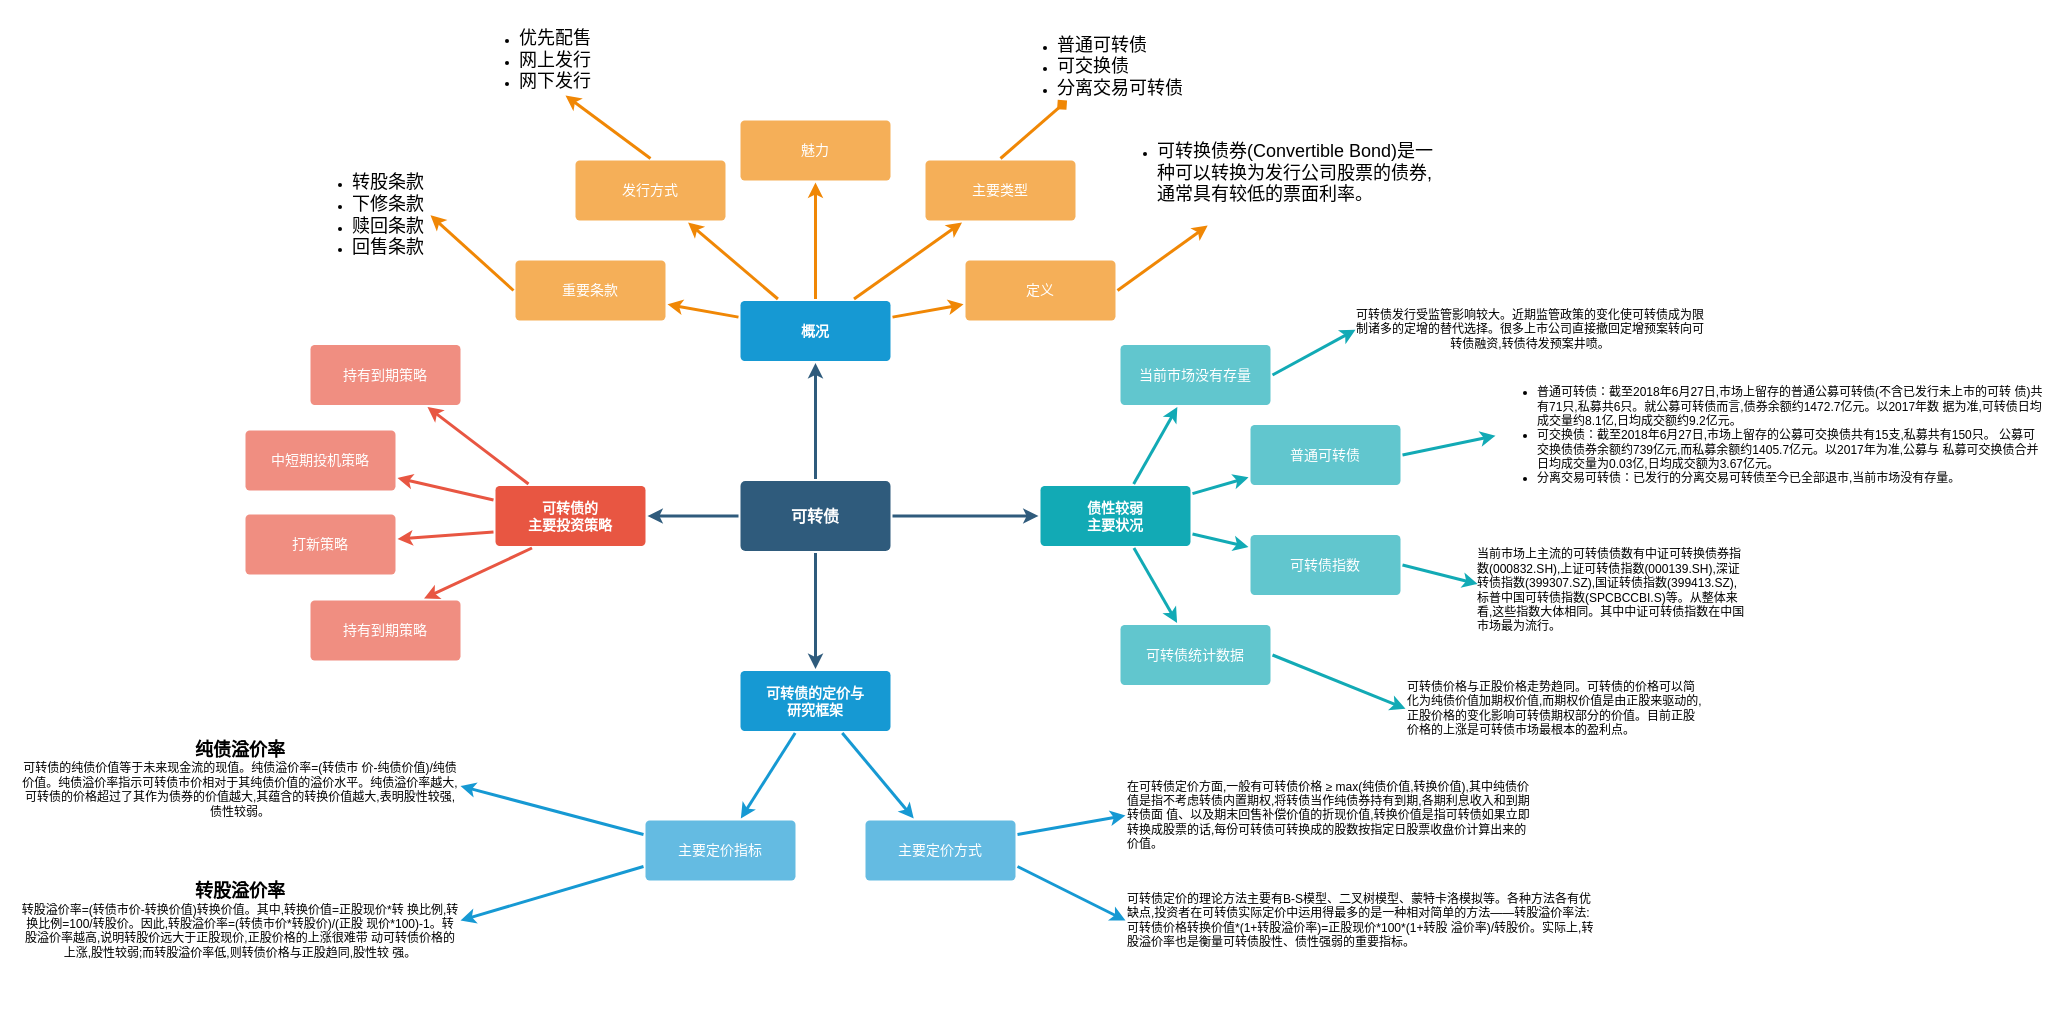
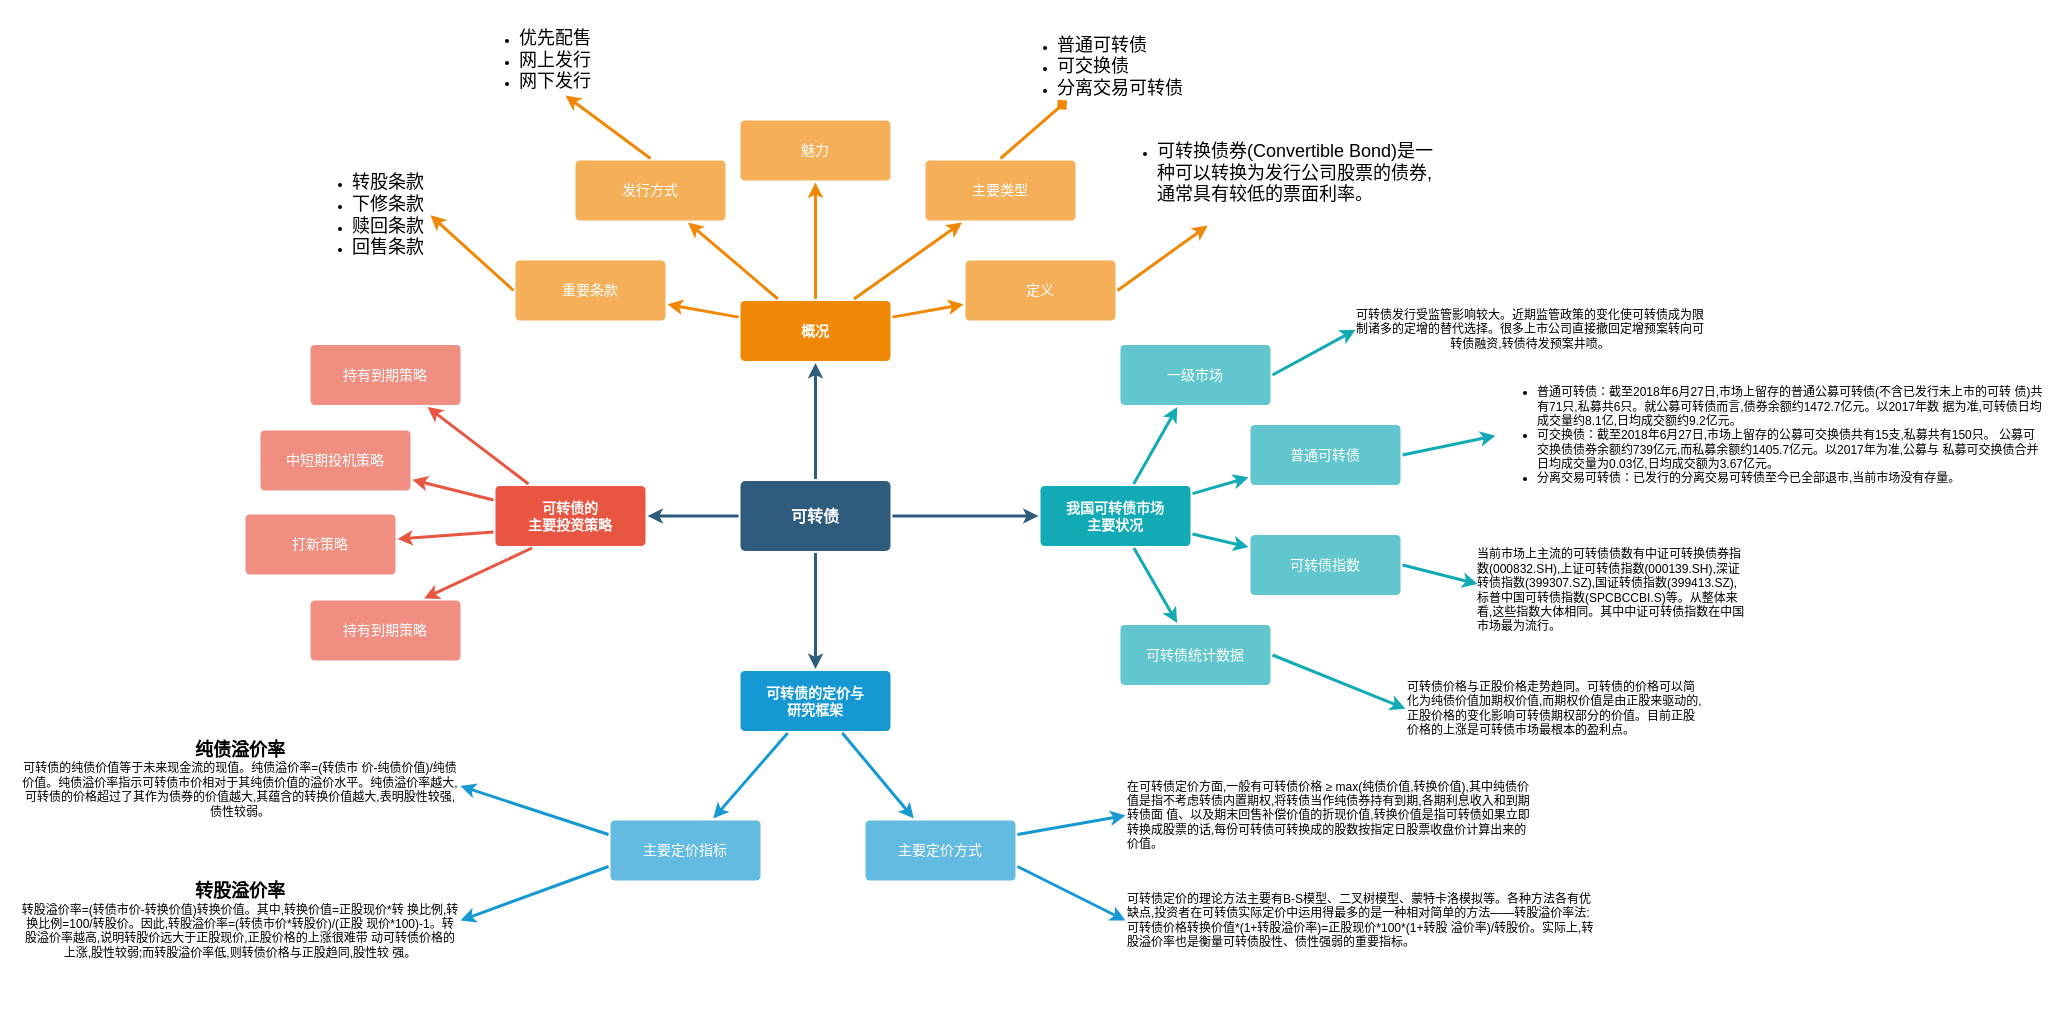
node "概况": fillcolor #1699d3 -> #f08705
node "当前市场没有存量": label "当前市场没有存量" -> "一级市场"
node "中短期投机策略": moved (321, 461) -> (336, 461)
node "债性较弱 主要状况": label "债性较弱 主要状况" -> "我国可转债市场 主要状况"
node "主要定价指标": moved (721, 851) -> (686, 851)
